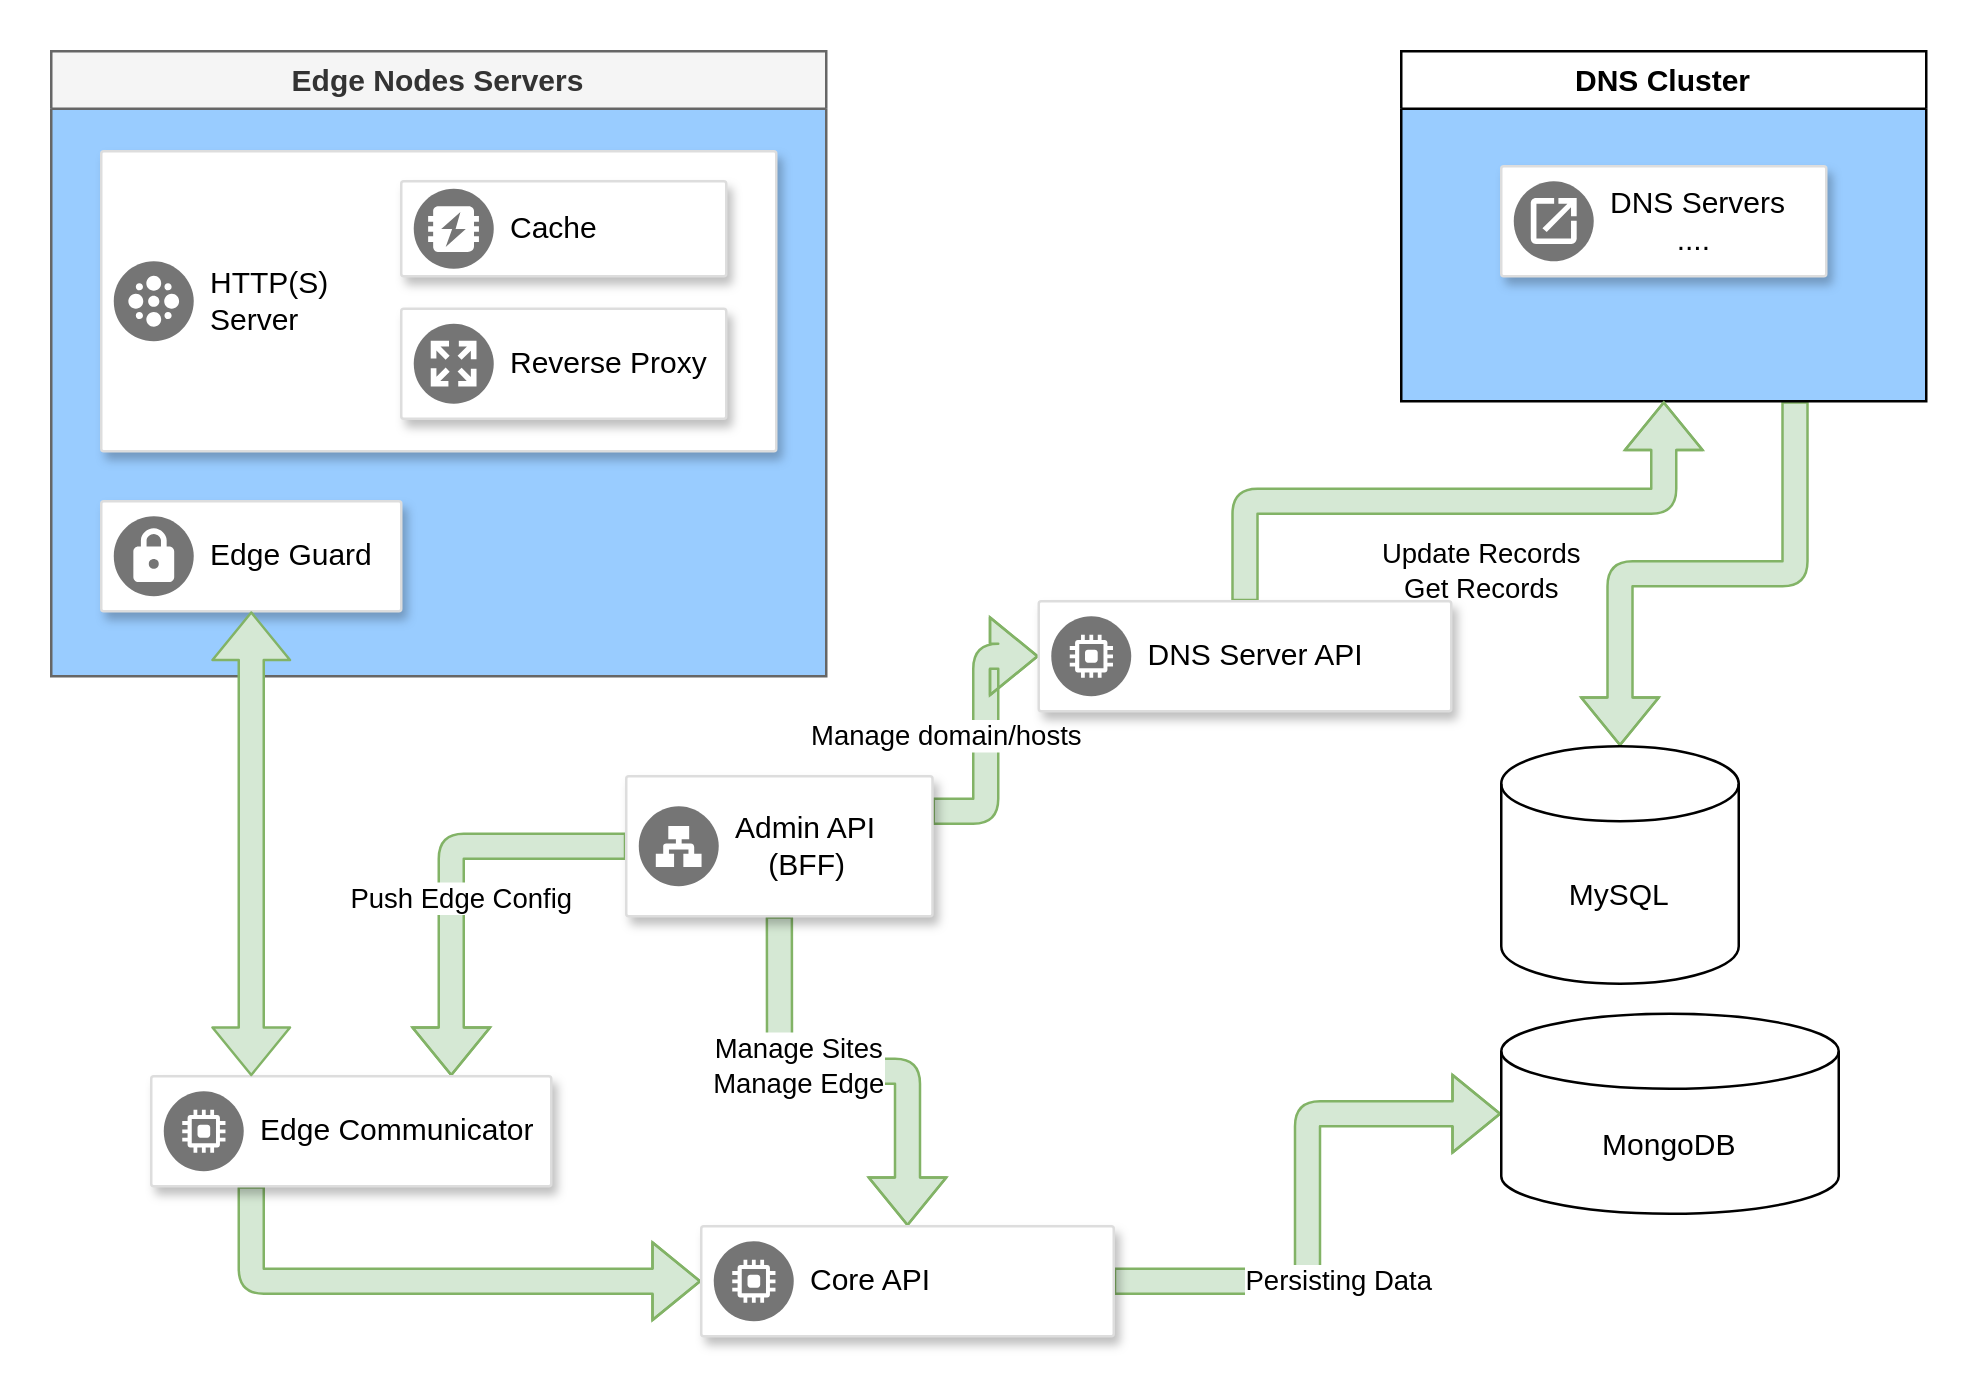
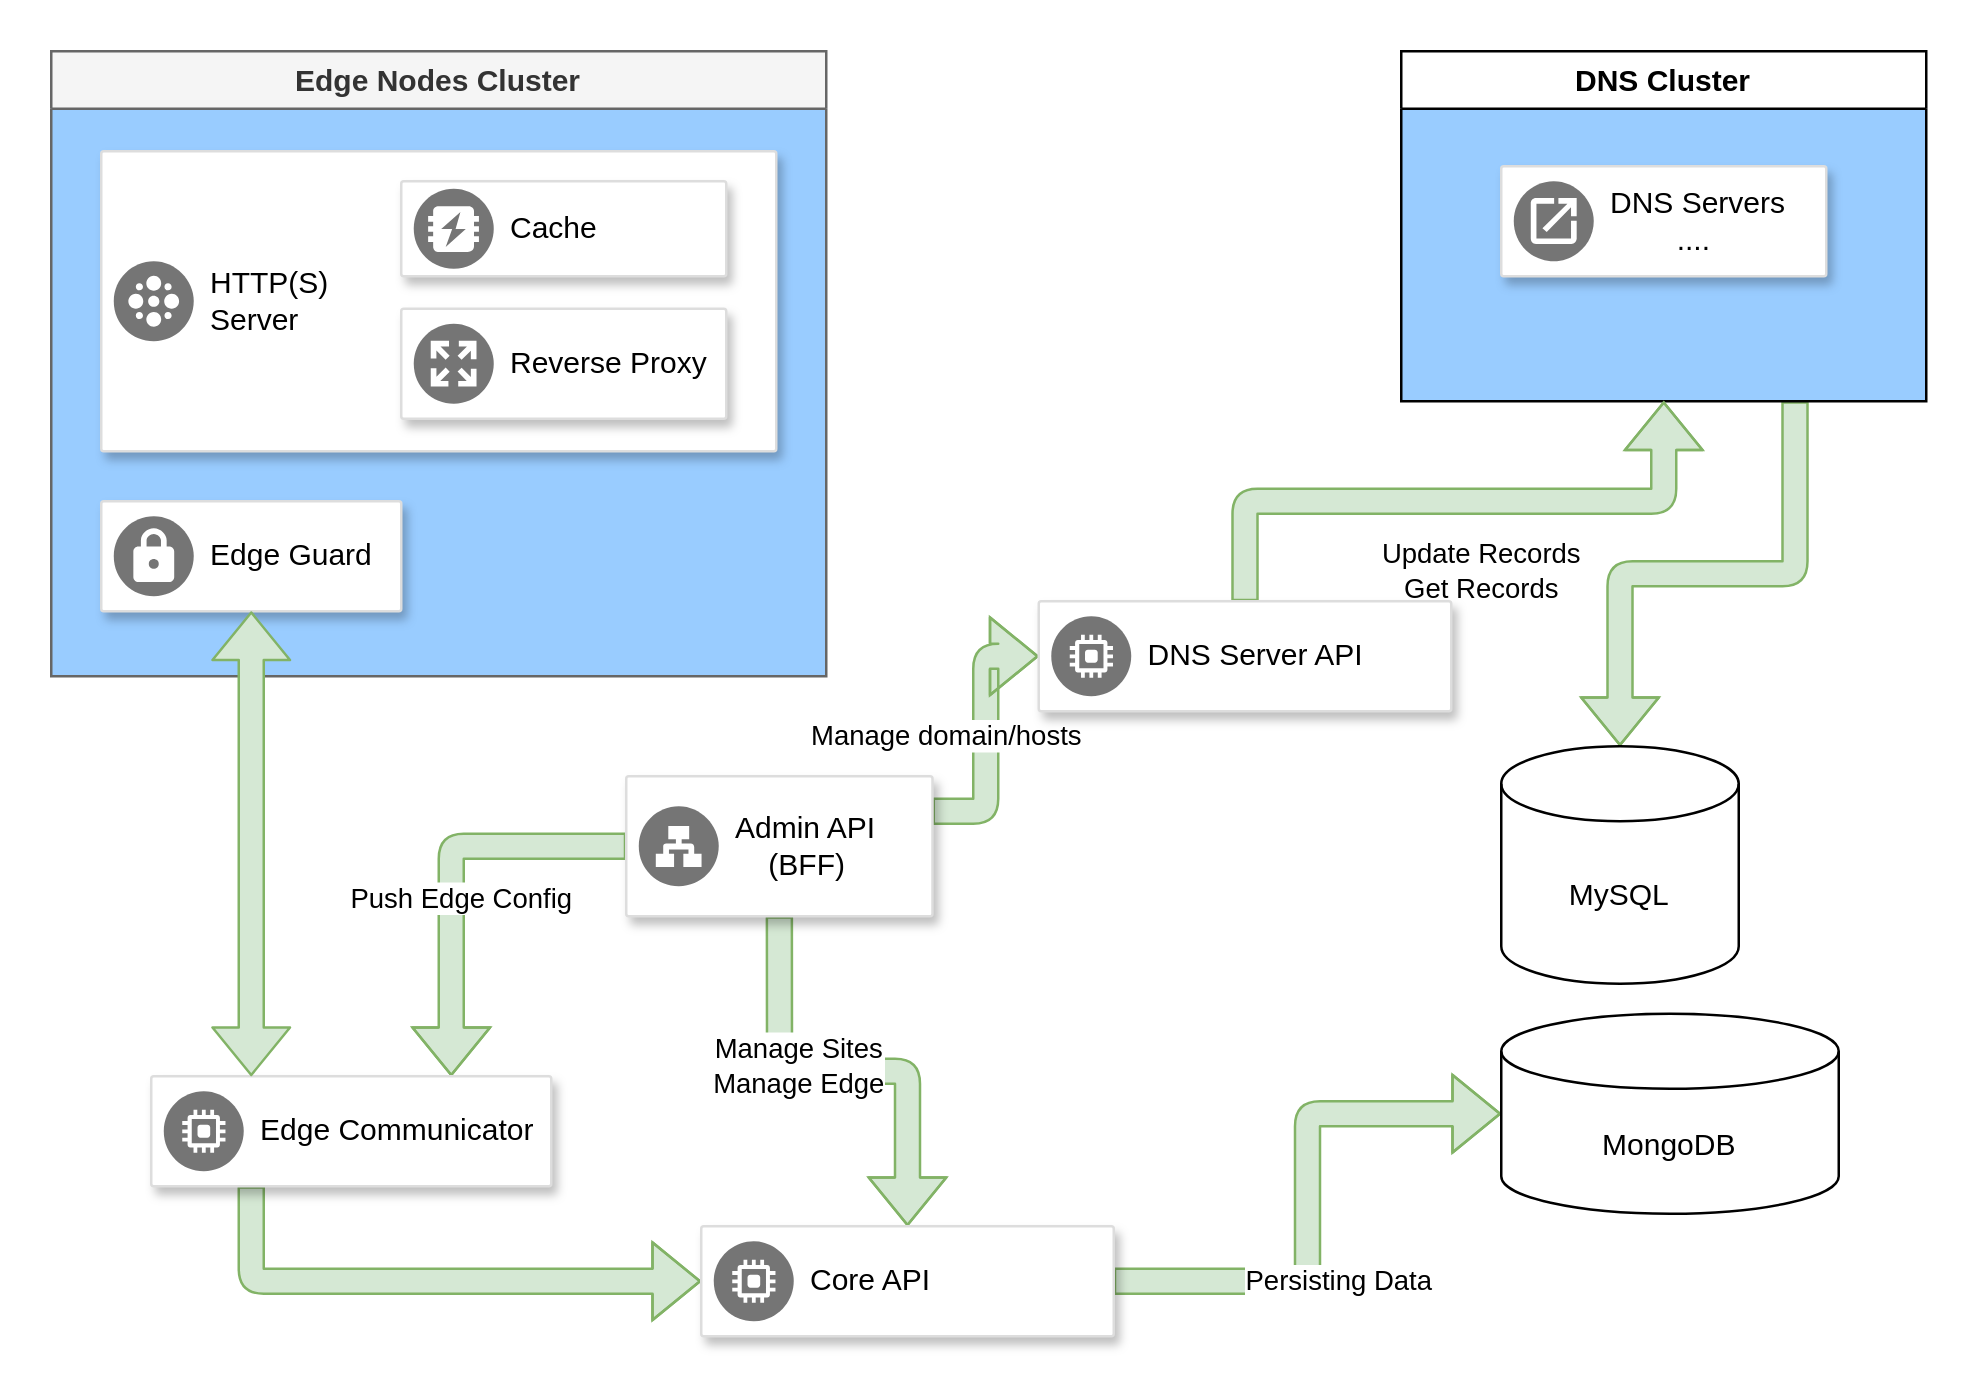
node "Edge Nodes Servers": label "Edge Nodes Servers" -> "Edge Nodes Cluster"
